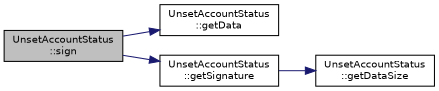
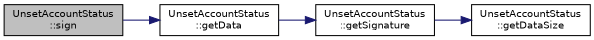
edge "UnsetAccountStatus ::sign" -> "UnsetAccountStatus ::getSignature": now "UnsetAccountStatus ::getData" -> "UnsetAccountStatus ::getSignature"
